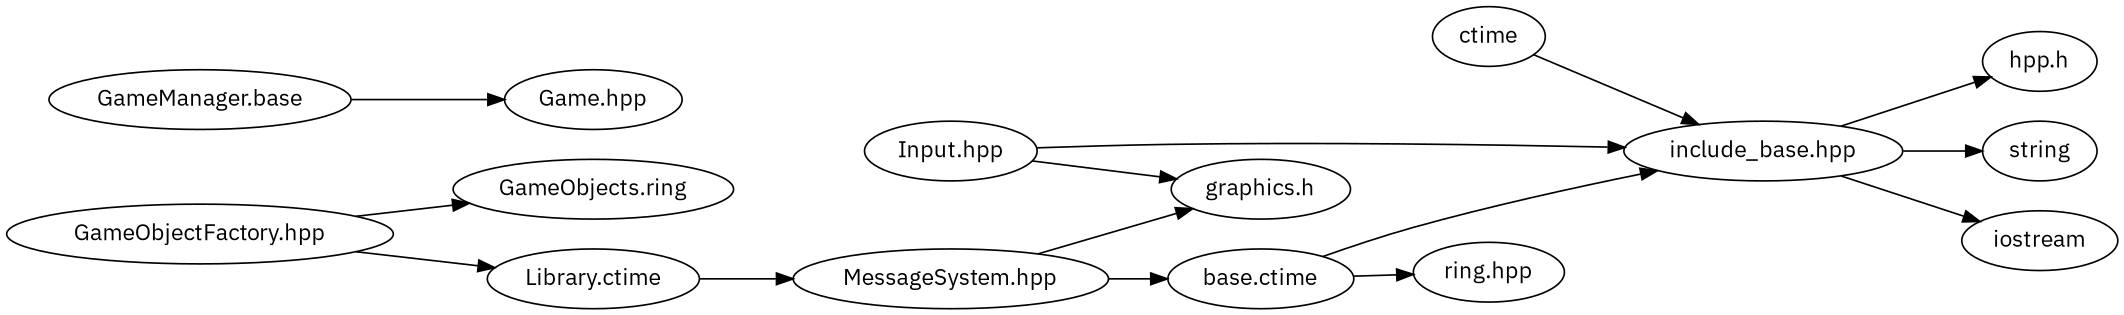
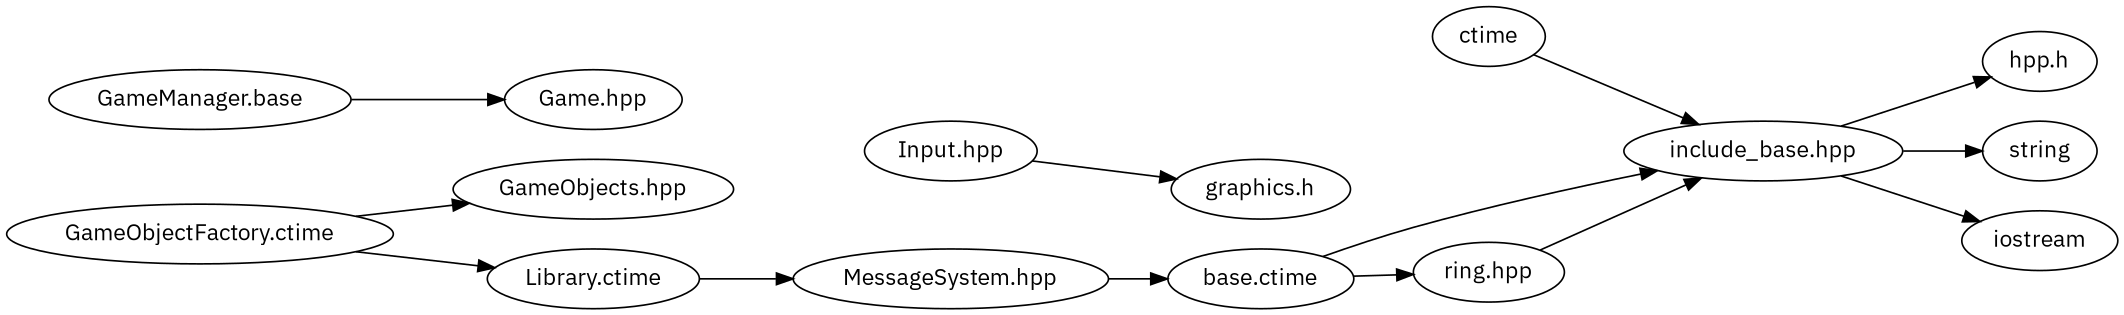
edge "Input.hpp" -> "include_base.hpp": now "ring.hpp" -> "include_base.hpp"
node "GameObjects.ring": label "GameObjects.ring" -> "GameObjects.hpp"
node "GameObjectFactory.hpp": label "GameObjectFactory.hpp" -> "GameObjectFactory.ctime"
edge "MessageSystem.hpp" -> "graphics.h": removed
